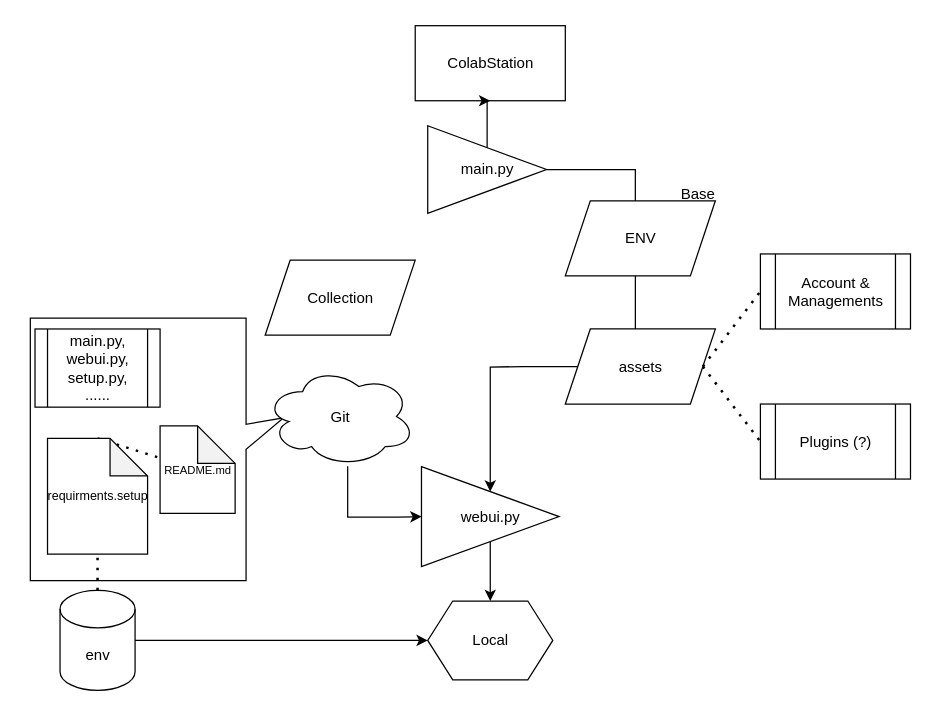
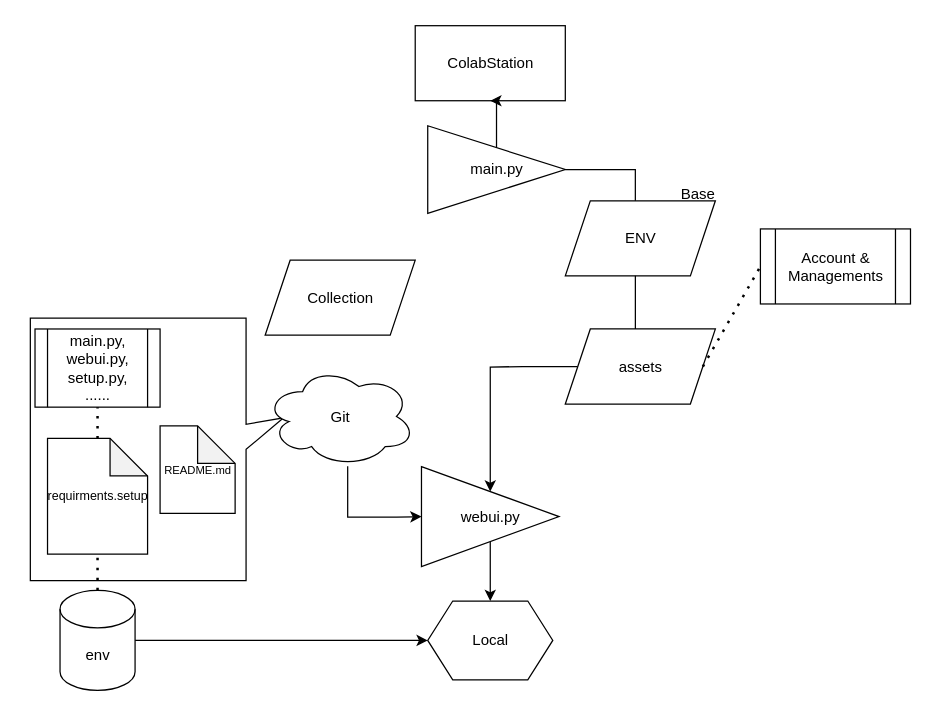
node "main.py": size 119x88 -> 138x88
node "Account & Managements": moved (835, 291) -> (835, 266)
edge "assets" -- "Plugins (?)": removed
node "Plugins (?)": removed
edge "README.md" -- "requirments.setup": now "main.py, webui.py, setup.py, ......" -- "requirments.setup"
